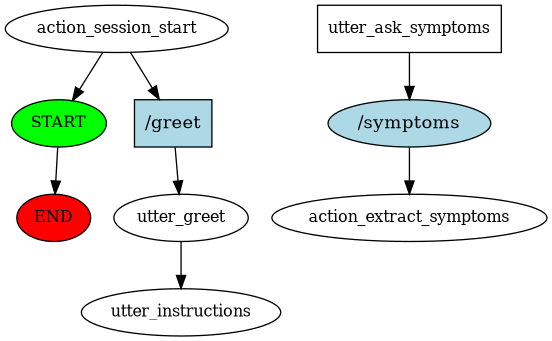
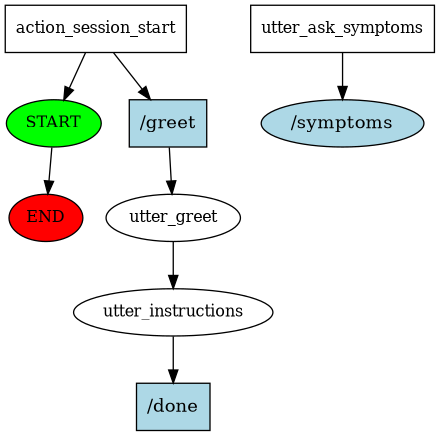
node "action_session_start": shape ellipse -> box
node "action_extract_symptoms": removed
node "/done": added
